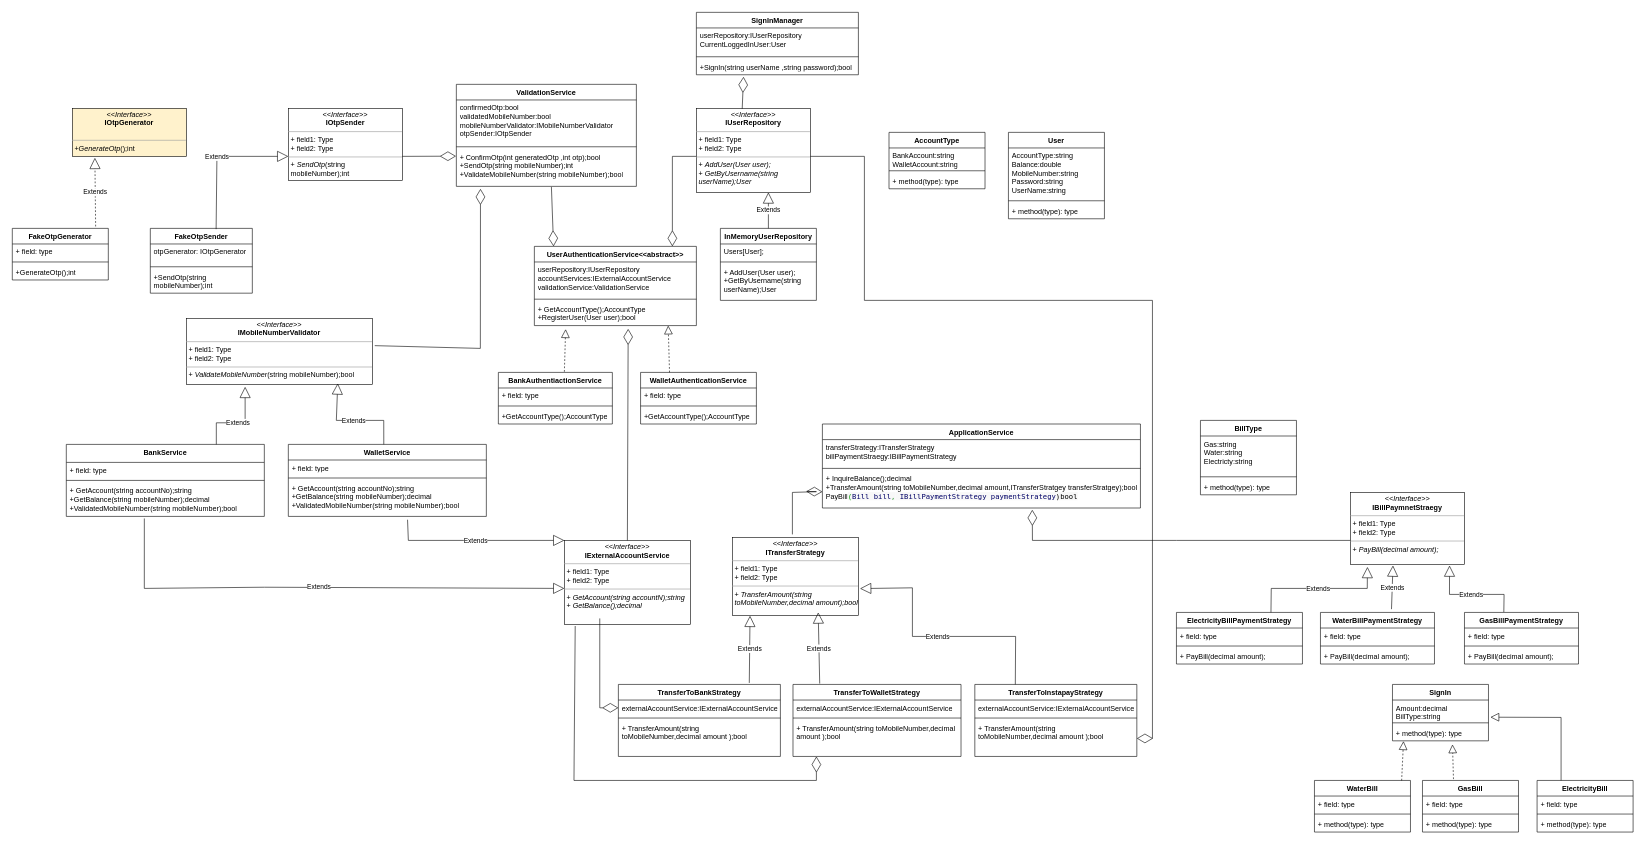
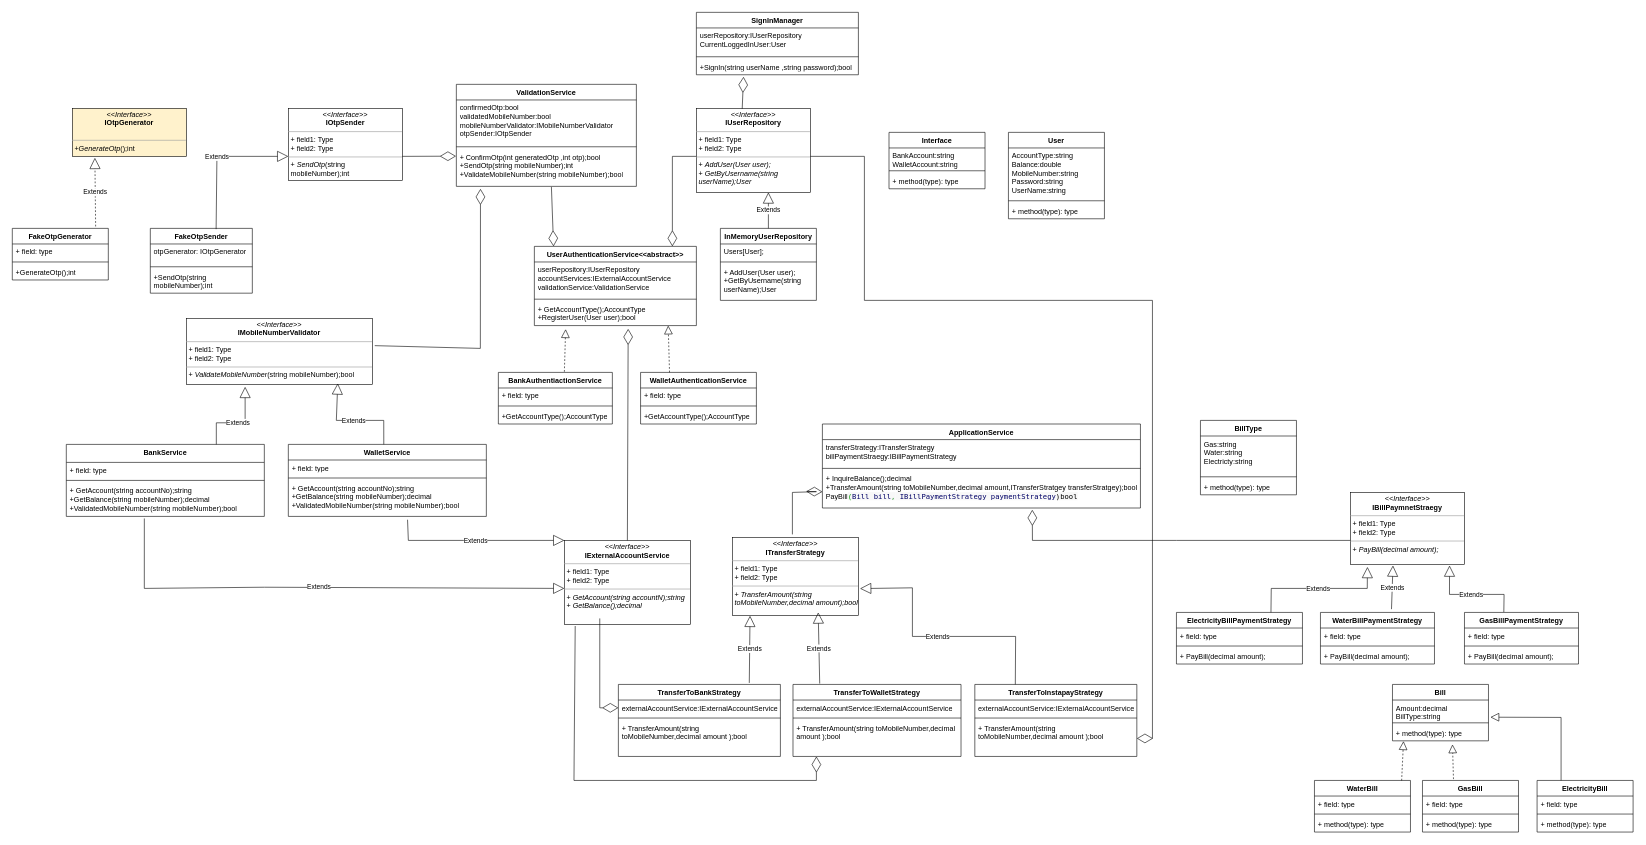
node "AccountType": label "AccountType" -> "Interface"
node "SignIn": label "SignIn" -> "Bill"
